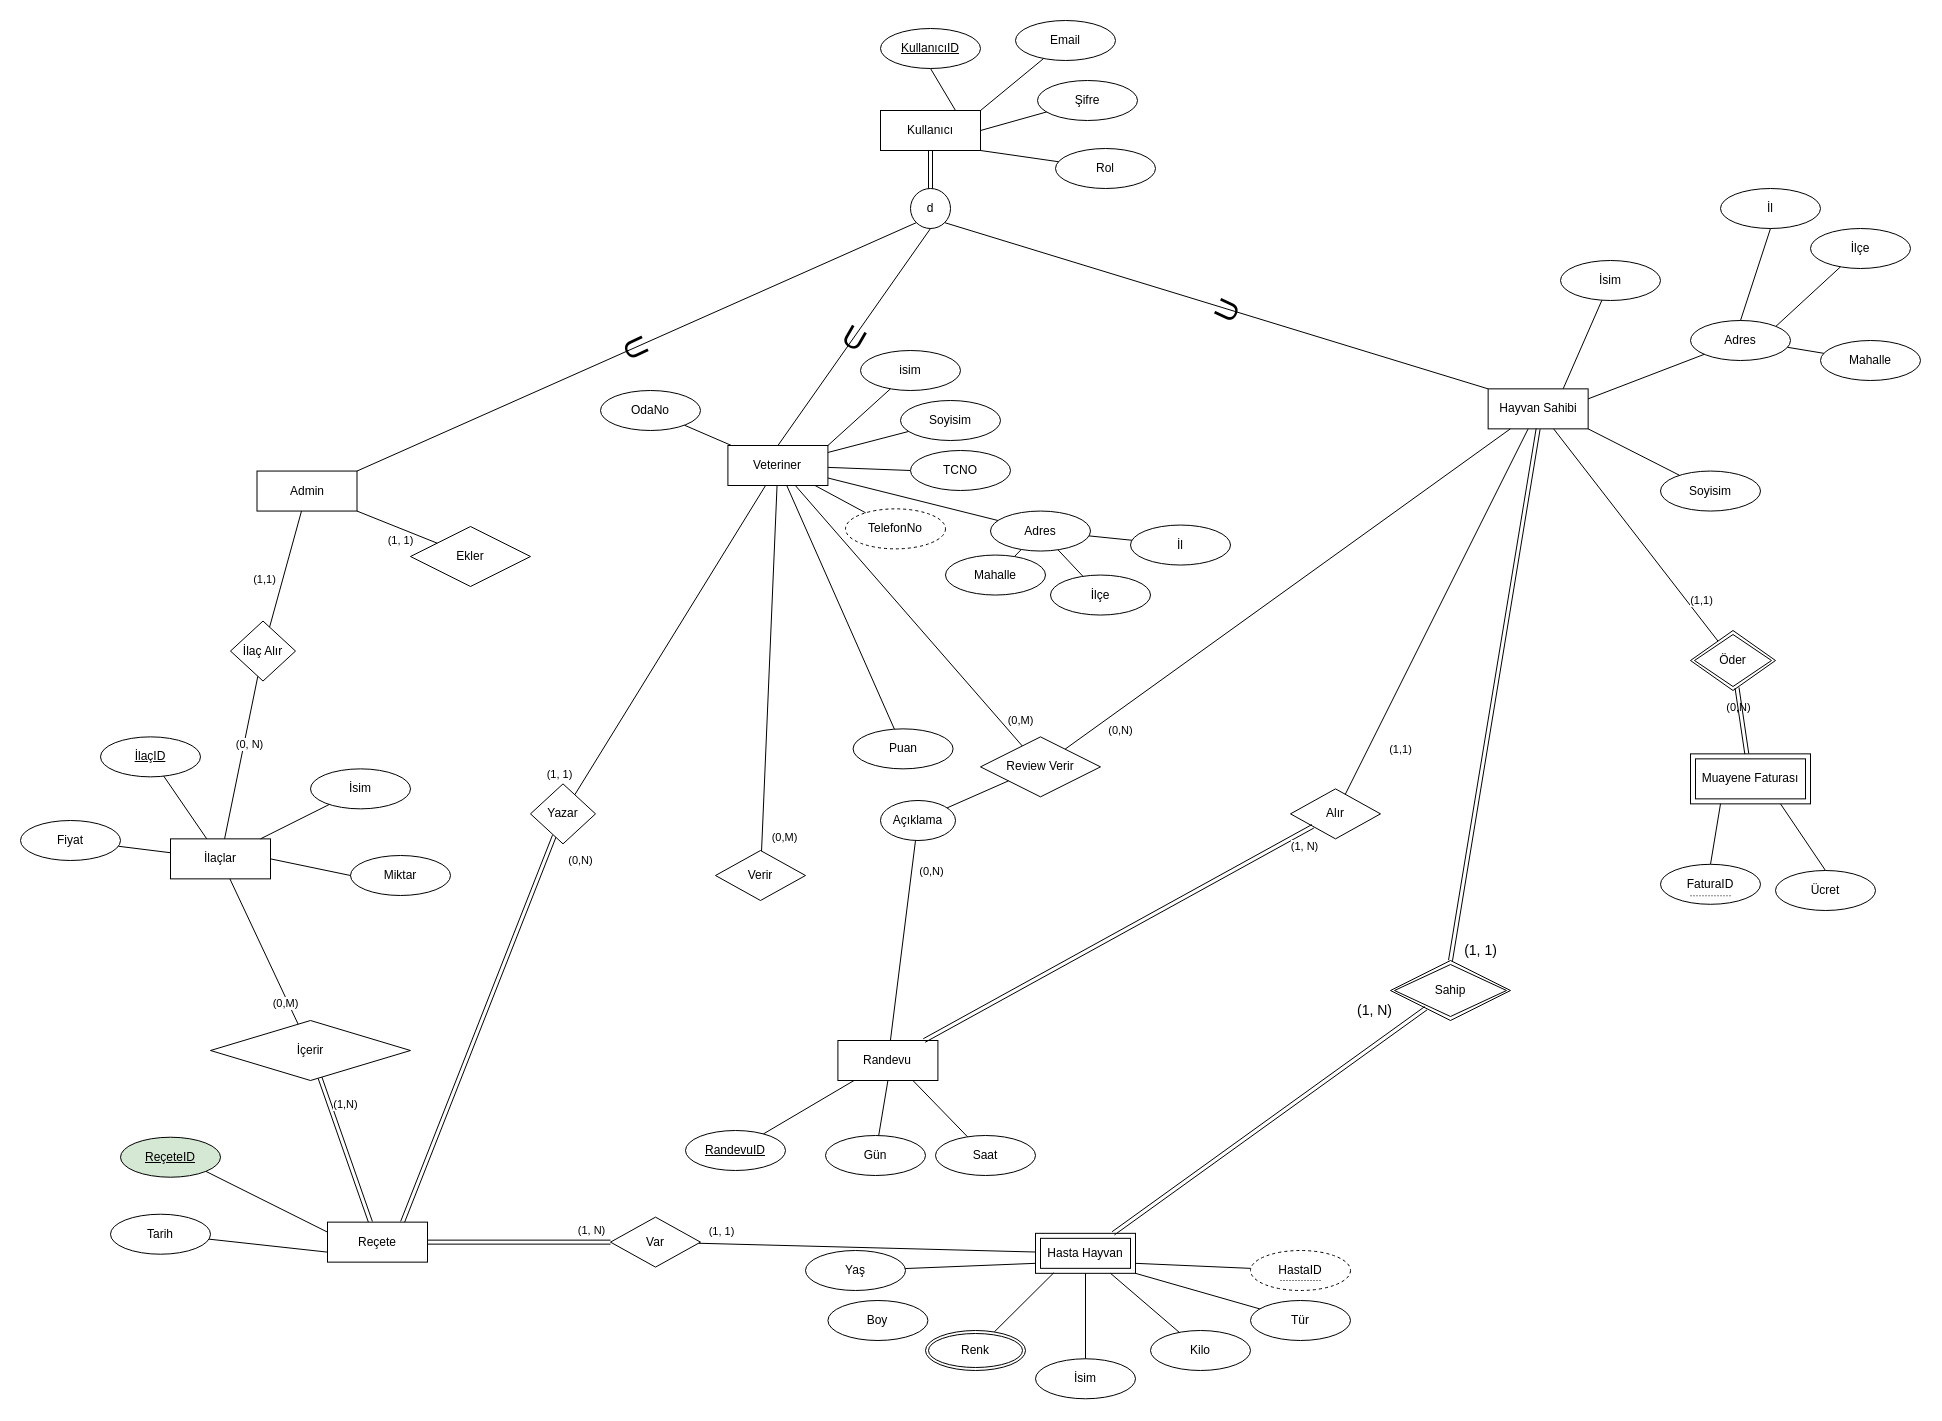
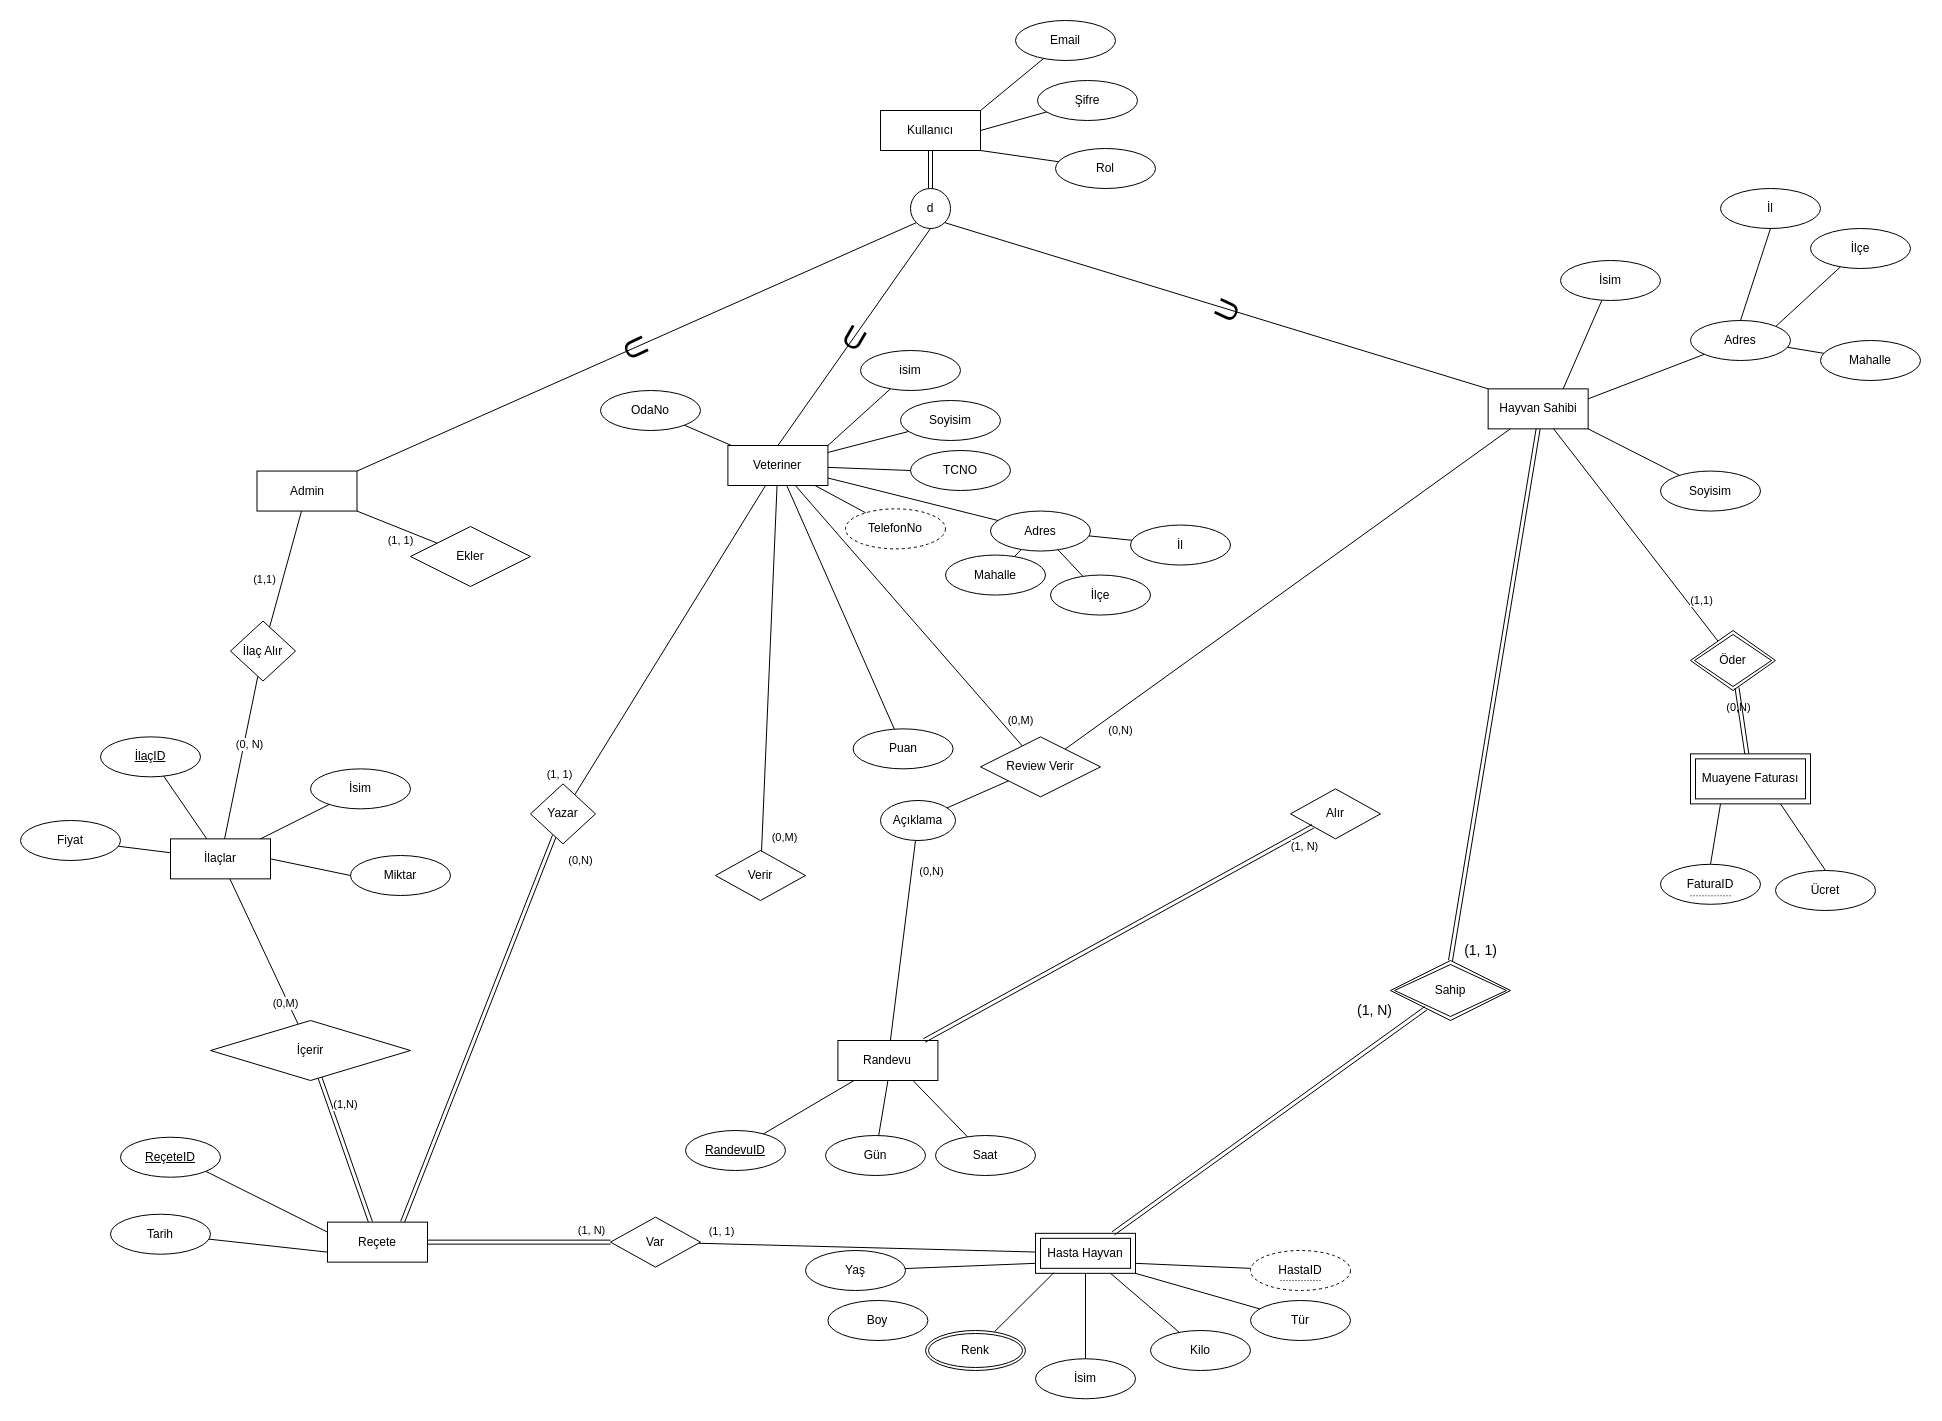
node "KullanıcıID": removed
edge "KullanıcıID" -- "Kullanıcı": removed
edge "Hayvan Sahibi" -- "Alır": removed, label "(1,1)"
node "ReçeteID": fillcolor #d5e8d4 -> #ffffff
